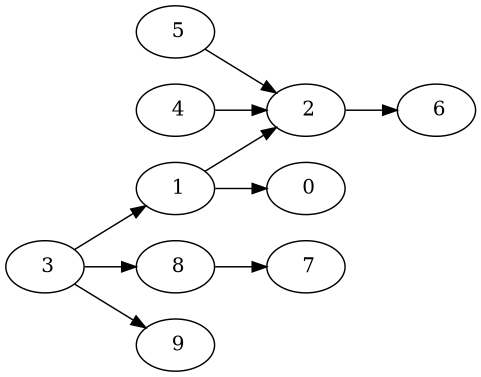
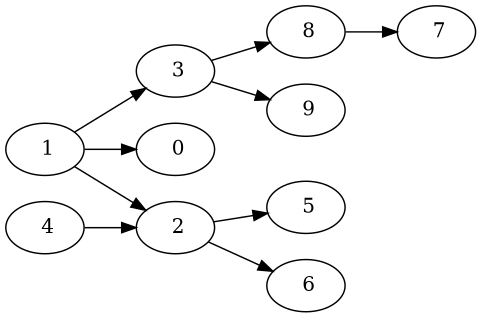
edge "5" -> "2": reversed
edge "3" -> "1": reversed
